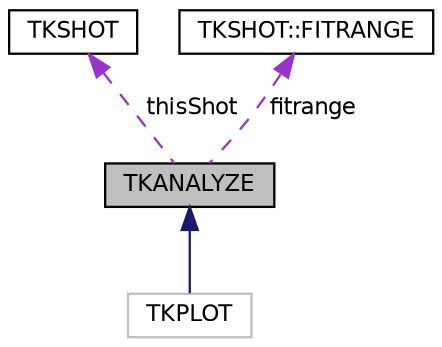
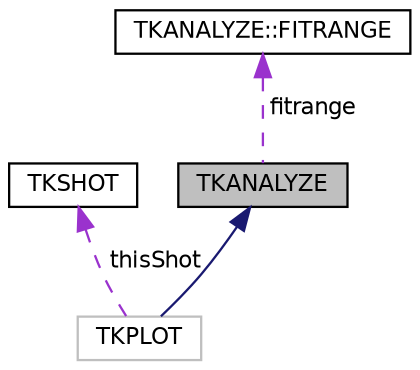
node "TKSHOT::FITRANGE": label "TKSHOT::FITRANGE" -> "TKANALYZE::FITRANGE"
edge "TKANALYZE" -> "TKSHOT": now "TKPLOT" -> "TKSHOT"
